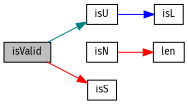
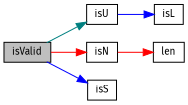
edge "isValid" -> "isN": added
edge "isValid" -> "isS": color red -> blue
